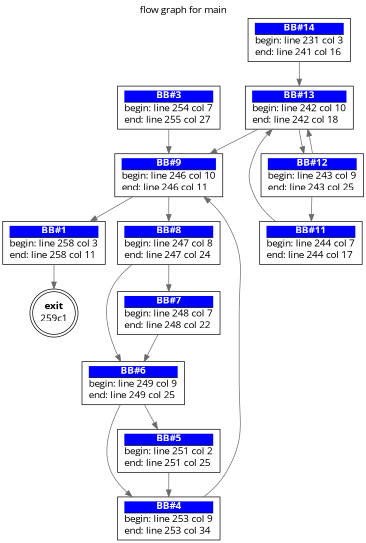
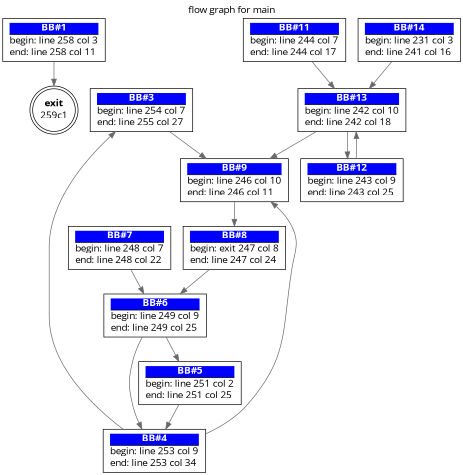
edge "BB#12" -> "BB#11": removed
edge "BB#9" -> "BB#1": removed
node "BB#8": text "begin: line 247 col 8" -> "begin: exit 247 col 8"
edge "BB#8" -> "BB#7": removed
edge "BB#4" -> "BB#3": added
